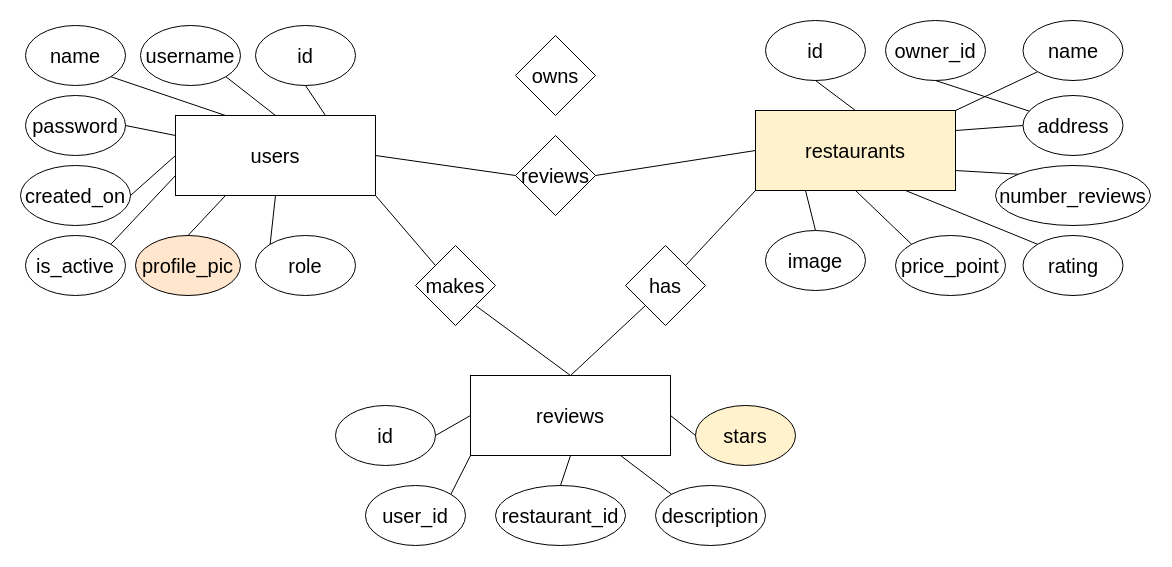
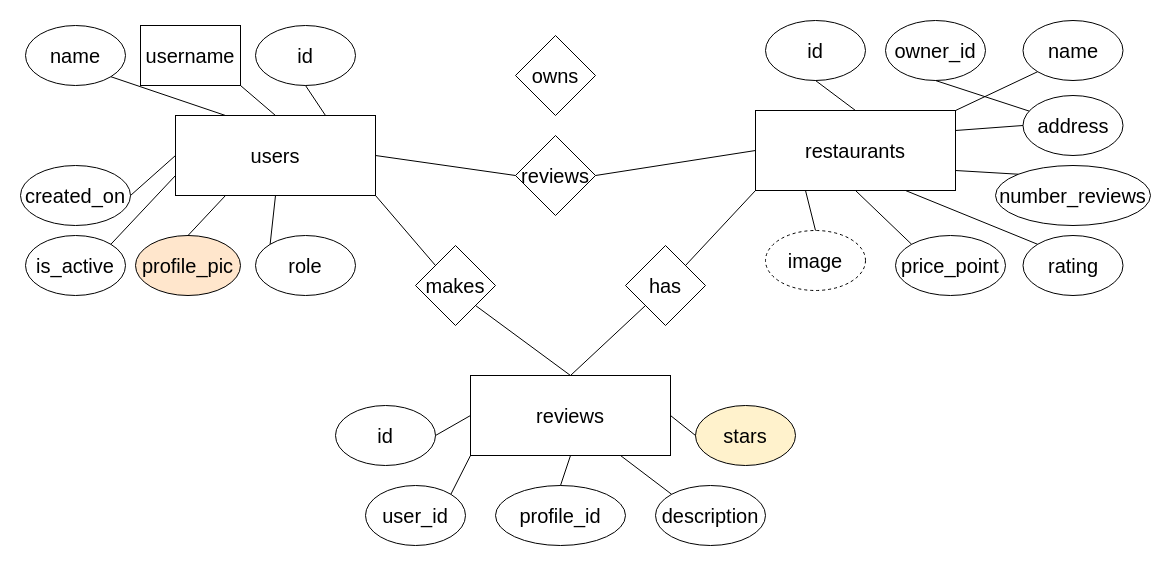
node "username": shape ellipse -> rectangle
node "password": removed
edge "password" -- "users": removed
node "restaurants": fillcolor #fff2cc -> #ffffff
node "image": style solid -> dashed
node "restaurant_id": label "restaurant_id" -> "profile_id"
